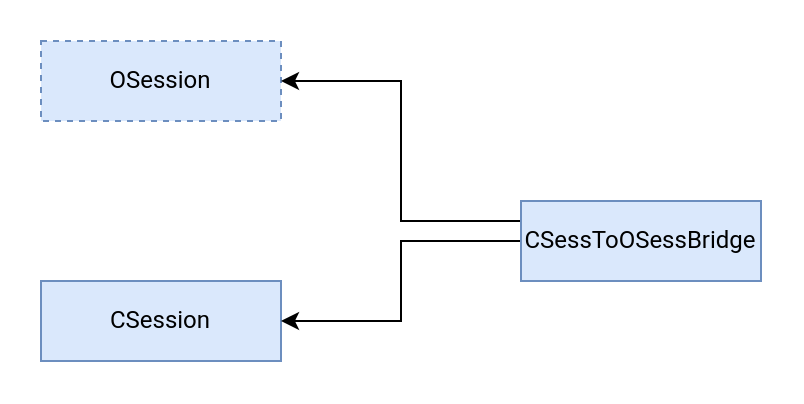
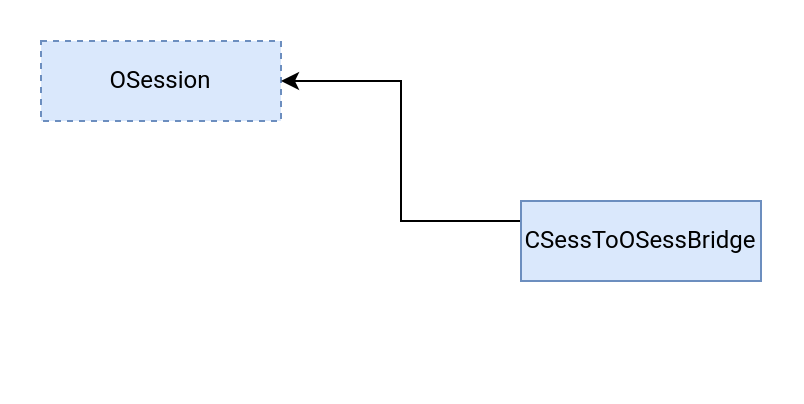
edge "CSessToOSessBridge" -> "CSession": removed
node "CSession": removed
